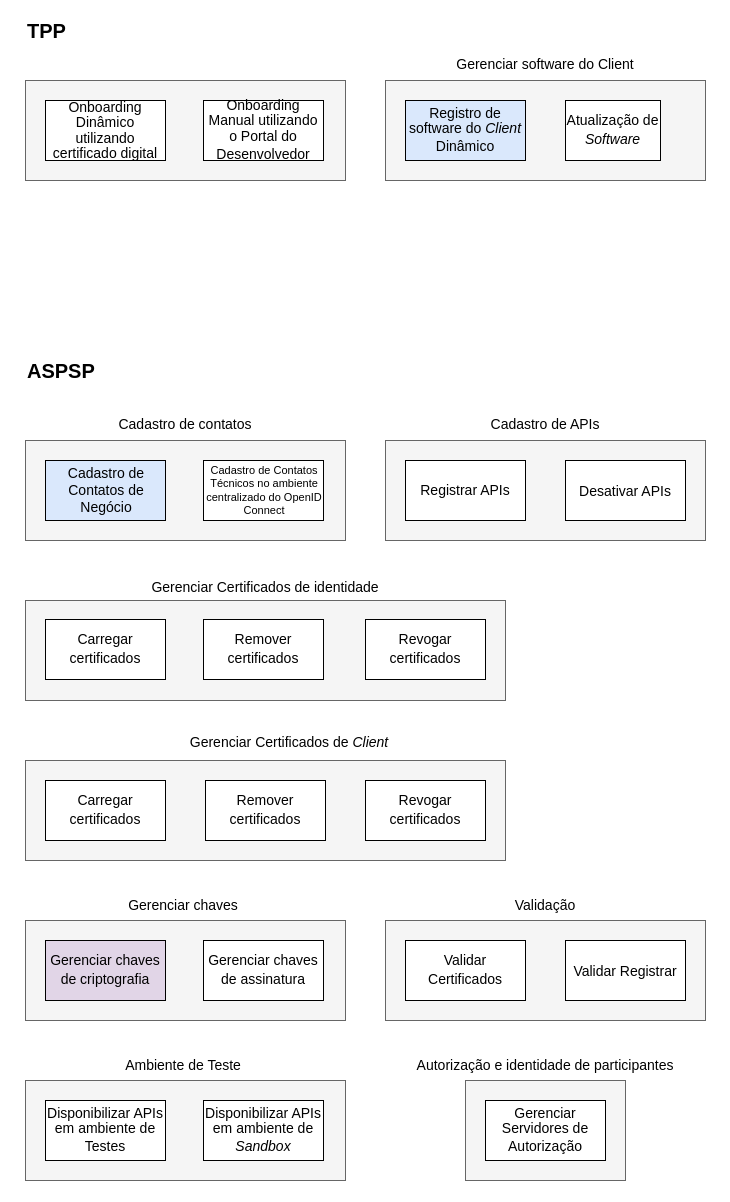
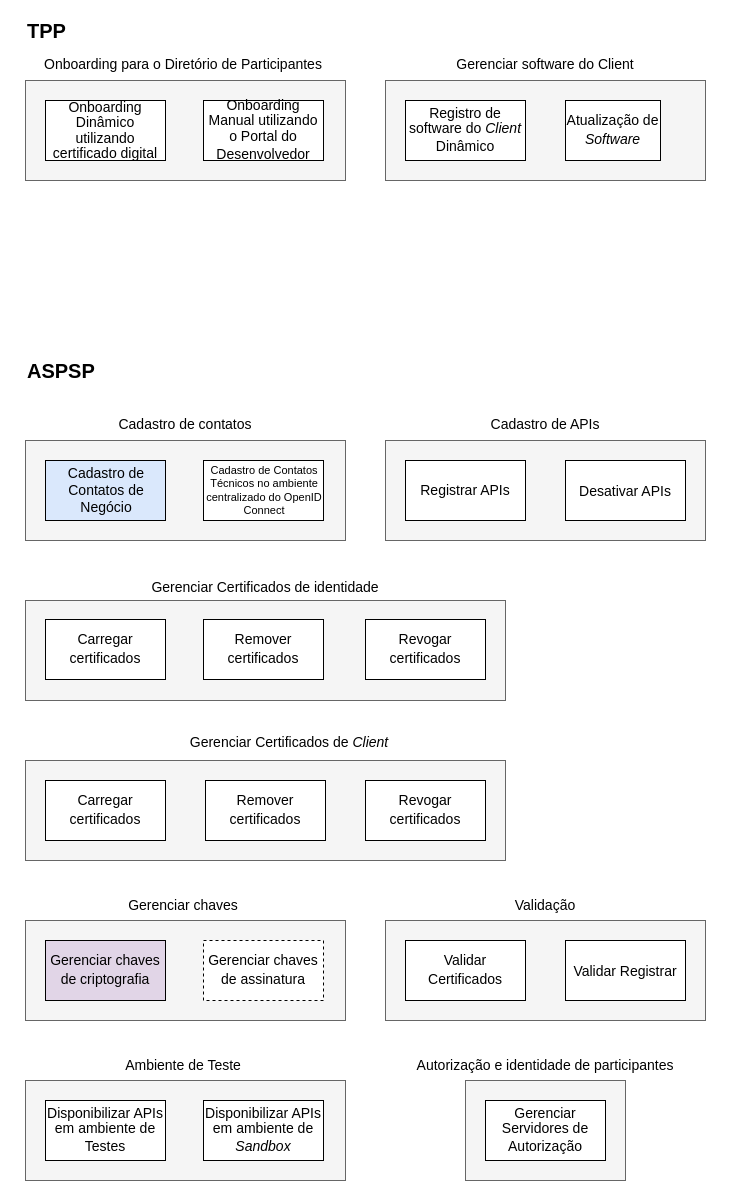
node "Onboarding para o Diretório de Participantes": added
node "Registro de software do Client Dinâmico": fillcolor #dae8fc -> #ffffff
node "Gerenciar chaves de assinatura": style solid -> dashed
